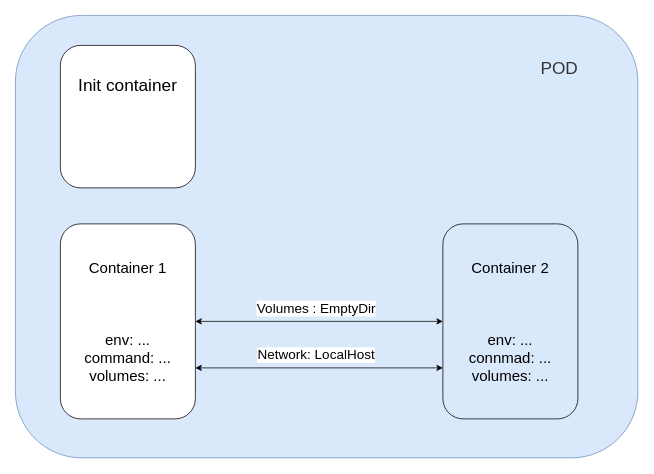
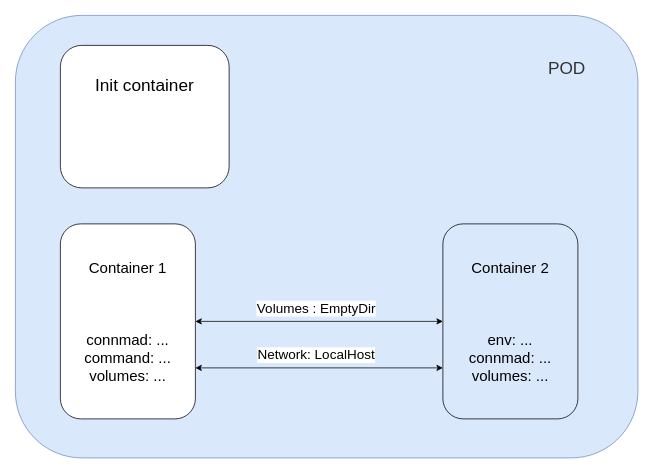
node "POD": moved (559, 68) -> (567, 68)
node "Init container": size 135x143 -> 169x143
node "Container 1 env: ... command: ... volumes: ...": label "Container 1 env: ... command: ... volumes: ..." -> "Container 1 connmad: ... command: ... volumes: ..."
